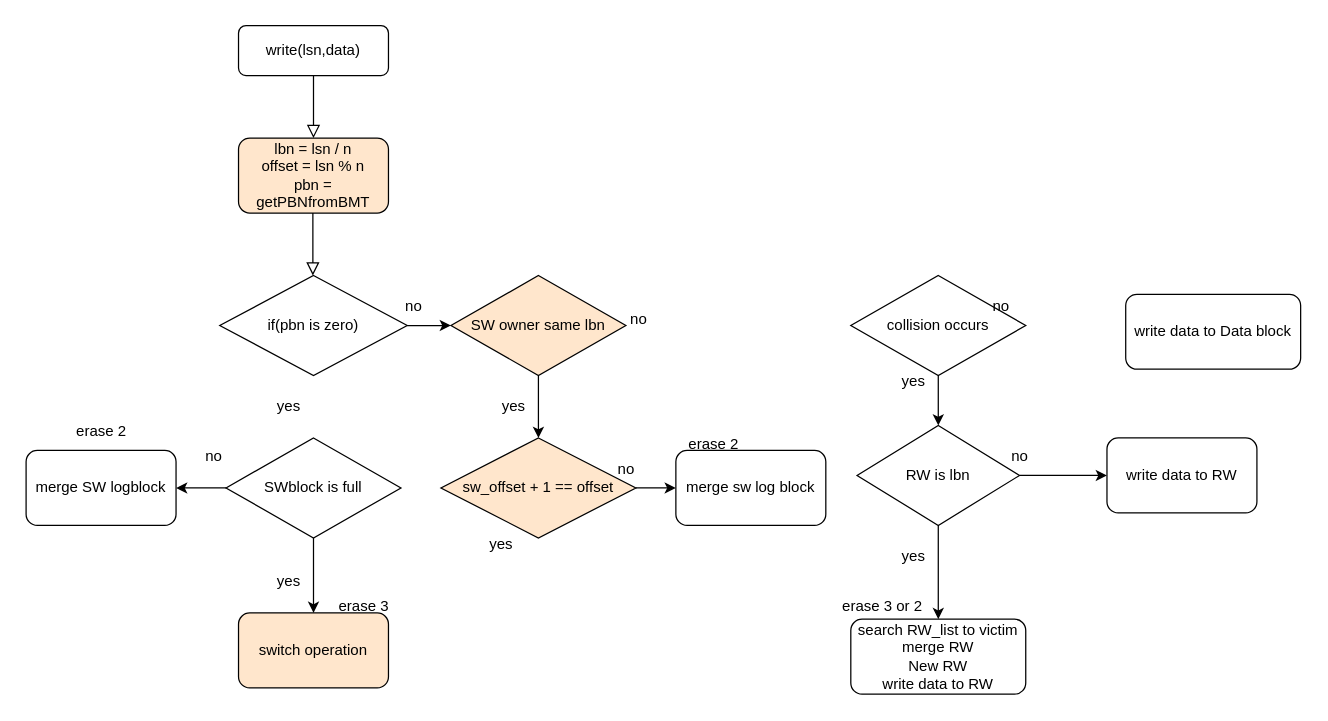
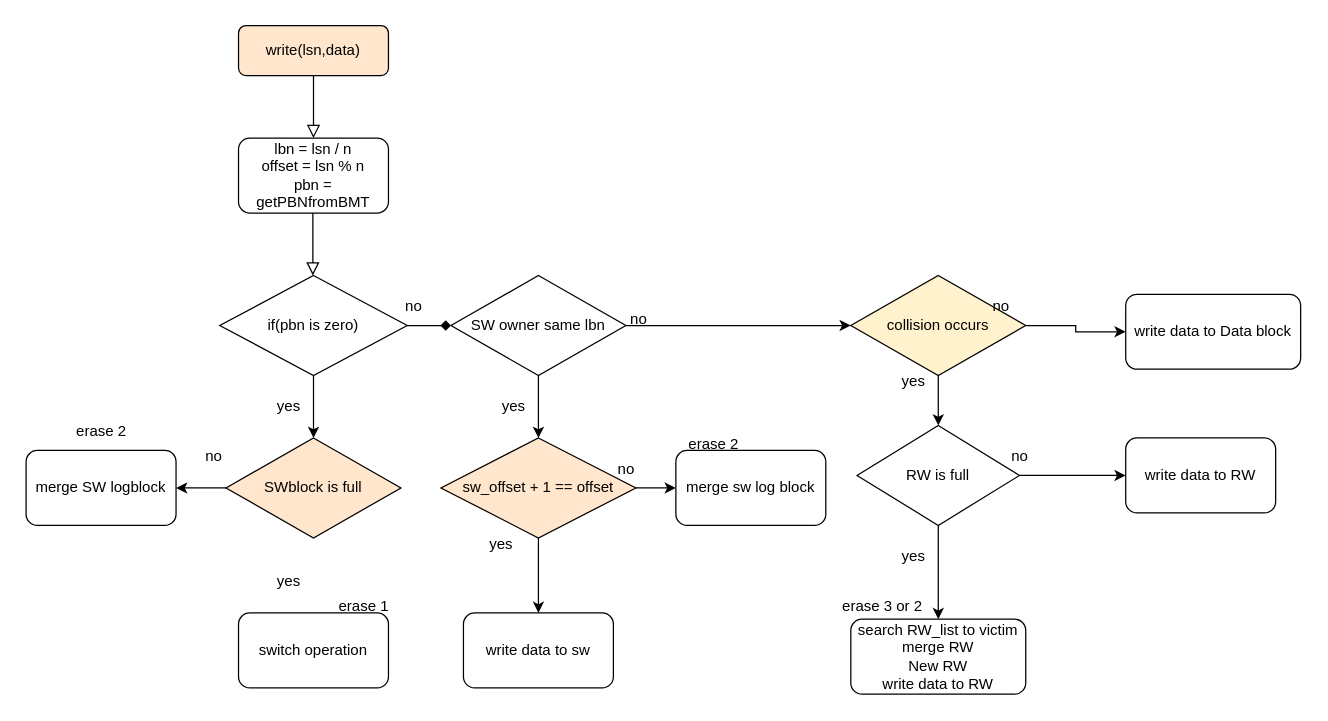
node "write(lsn,data)": fillcolor #ffffff -> #ffe6cc
node "lbn = lsn / n offset = lsn % n pbn = getPBNfromBMT": fillcolor #ffe6cc -> #ffffff
edge "if(pbn is zero)" -> "SW owner same lbn": arrowhead classic -> diamond
node "SW owner same lbn": fillcolor #ffe6cc -> #ffffff
edge "SW owner same lbn" -> "collision occurs": added
node "collision occurs": fillcolor #ffffff -> #fff2cc
edge "collision occurs" -> "write data to Data block": added
edge "if(pbn is zero)" -> "SWblock is full": added
node "RW is lbn": label "RW is lbn" -> "RW is full"
node "write data to RW": moved (1182, 476) -> (1201, 476)
node "SWblock is full": fillcolor #ffffff -> #ffe6cc
edge "SWblock is full" -> "switch operation": removed
edge "sw_offset + 1 == offset" -> "write data to sw": added
node "erase 3": label "erase 3" -> "erase 1"
node "switch operation": fillcolor #ffe6cc -> #ffffff
node "write data to sw": added
